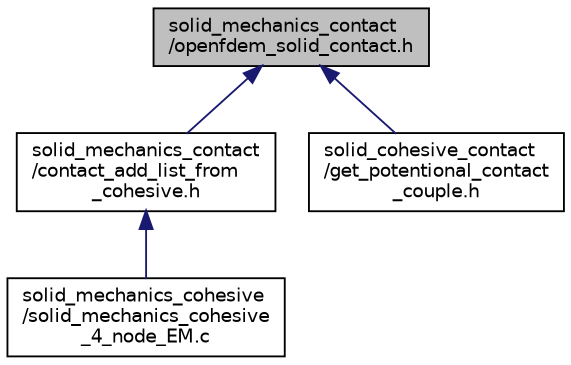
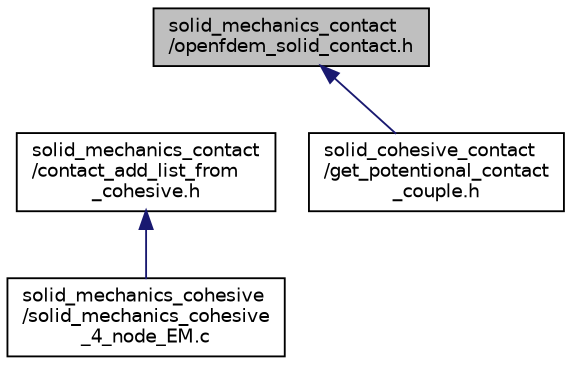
edge "solid_mechanics_contact /contact_add_list_from _cohesive.h" -> "solid_mechanics_contact /openfdem_solid_contact.h": removed
